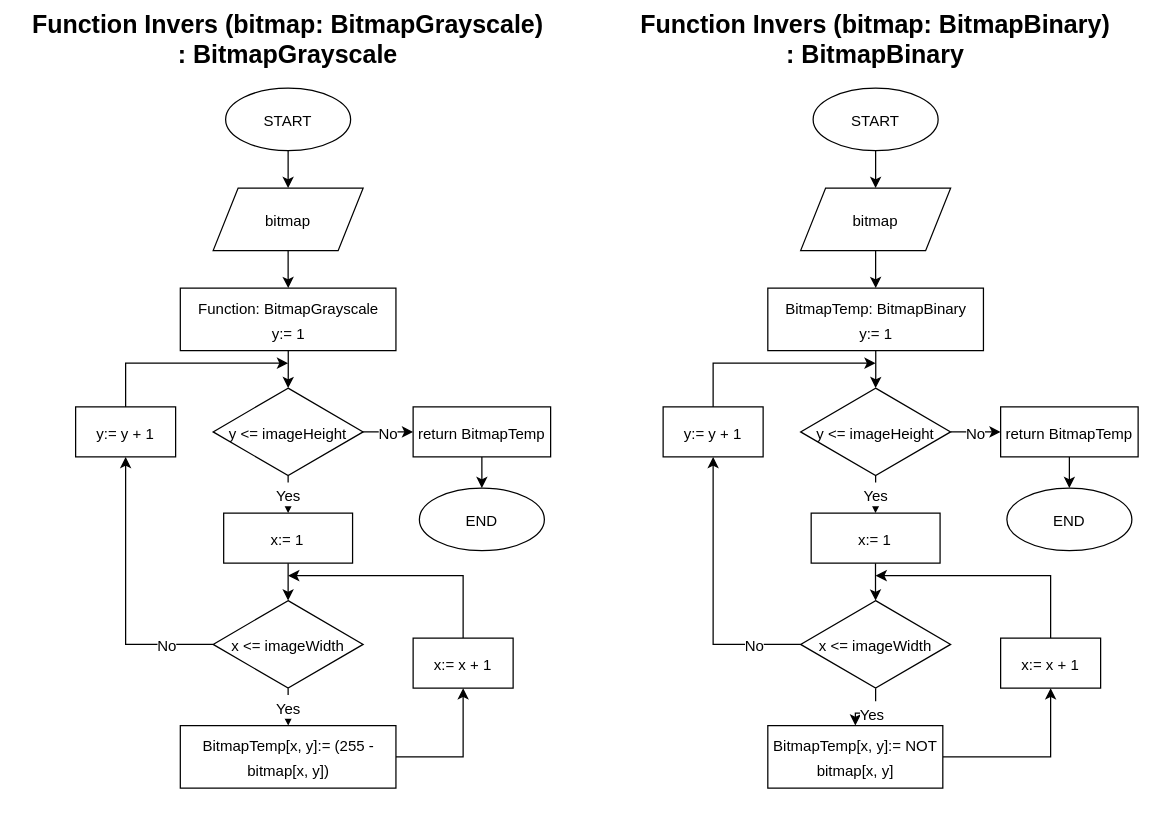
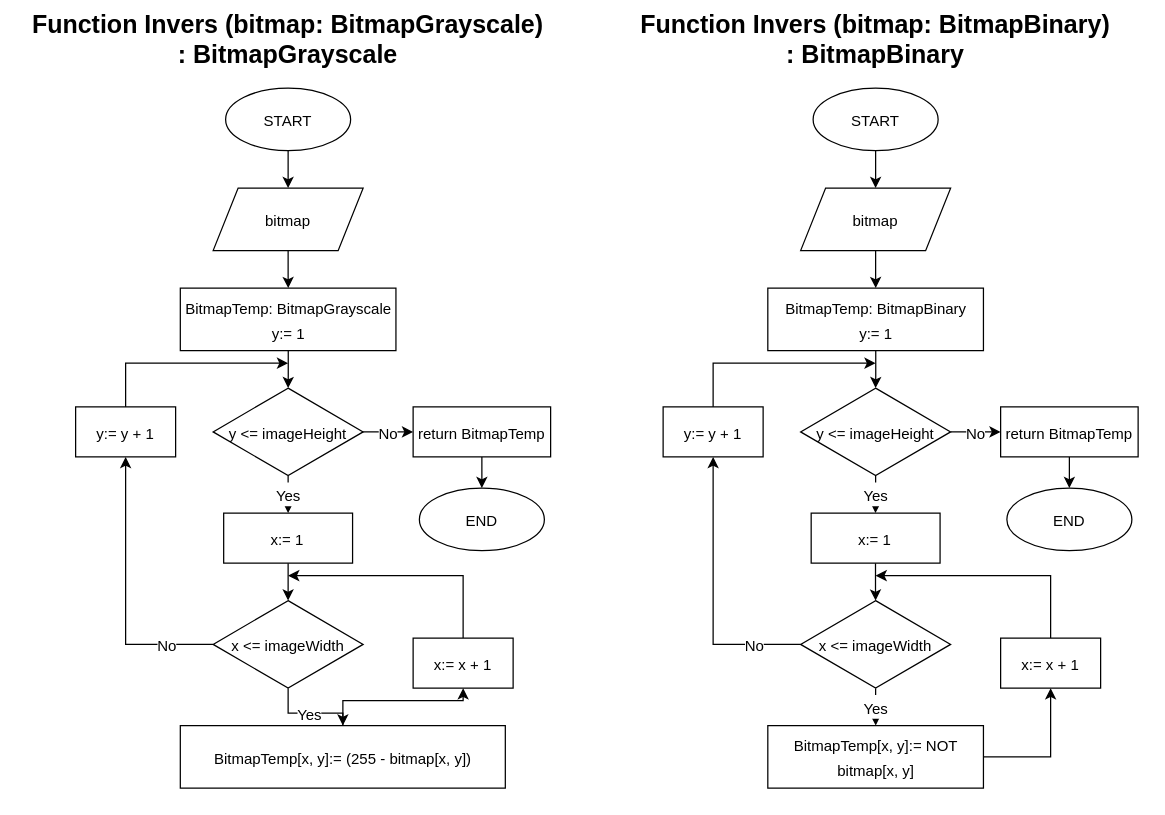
node "Function: BitmapGrayscale y:= 1": label "Function: BitmapGrayscale y:= 1" -> "BitmapTemp: BitmapGrayscale y:= 1"
node "BitmapTemp[x, y]:= (255 - bitmap[x, y])": size 216x63 -> 325x63
node "BitmapTemp[x, y]:= NOT bitmap[x, y]": size 175x63 -> 216x63
